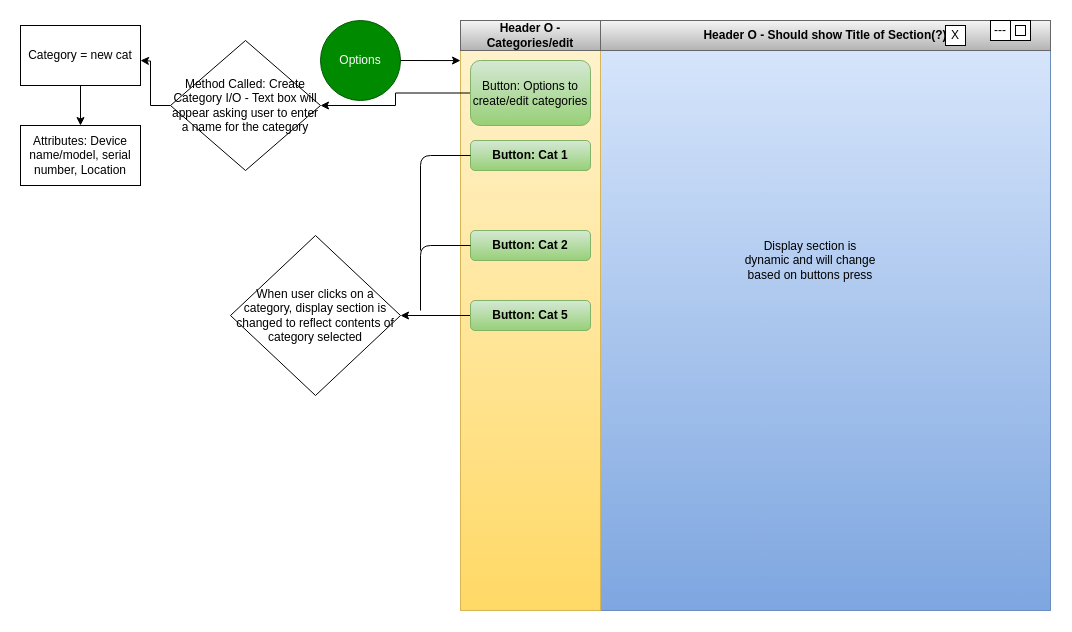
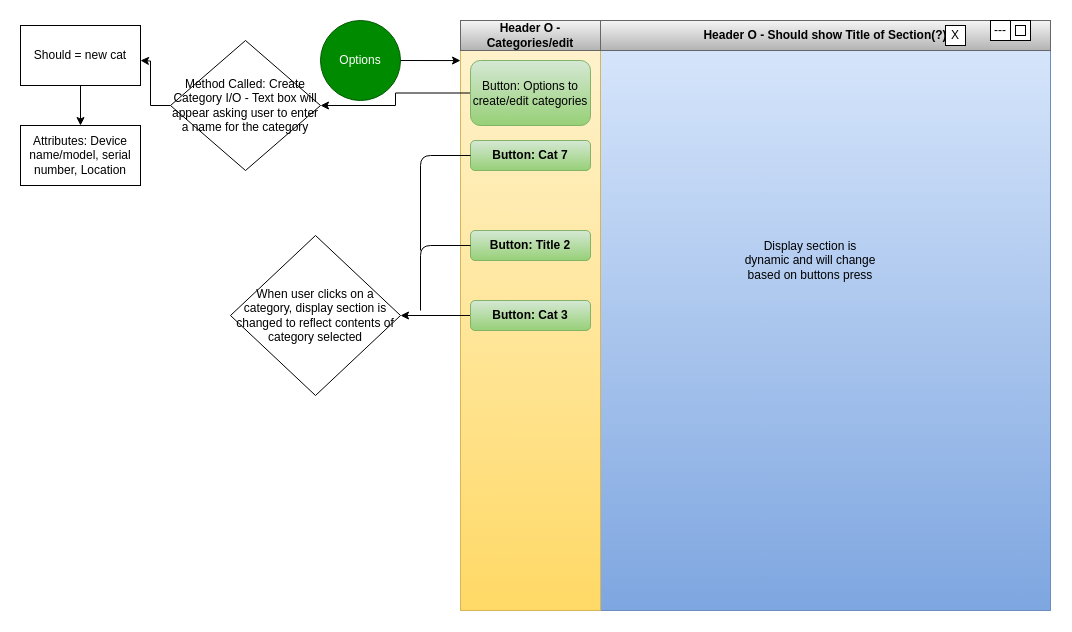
node "Category = new cat": label "Category = new cat" -> "Should = new cat"
node "Button: Cat 1": label "Button: Cat 1" -> "Button: Cat 7"
node "Button: Cat 2": label "Button: Cat 2" -> "Button: Title 2"
node "Button: Cat 5": label "Button: Cat 5" -> "Button: Cat 3"
